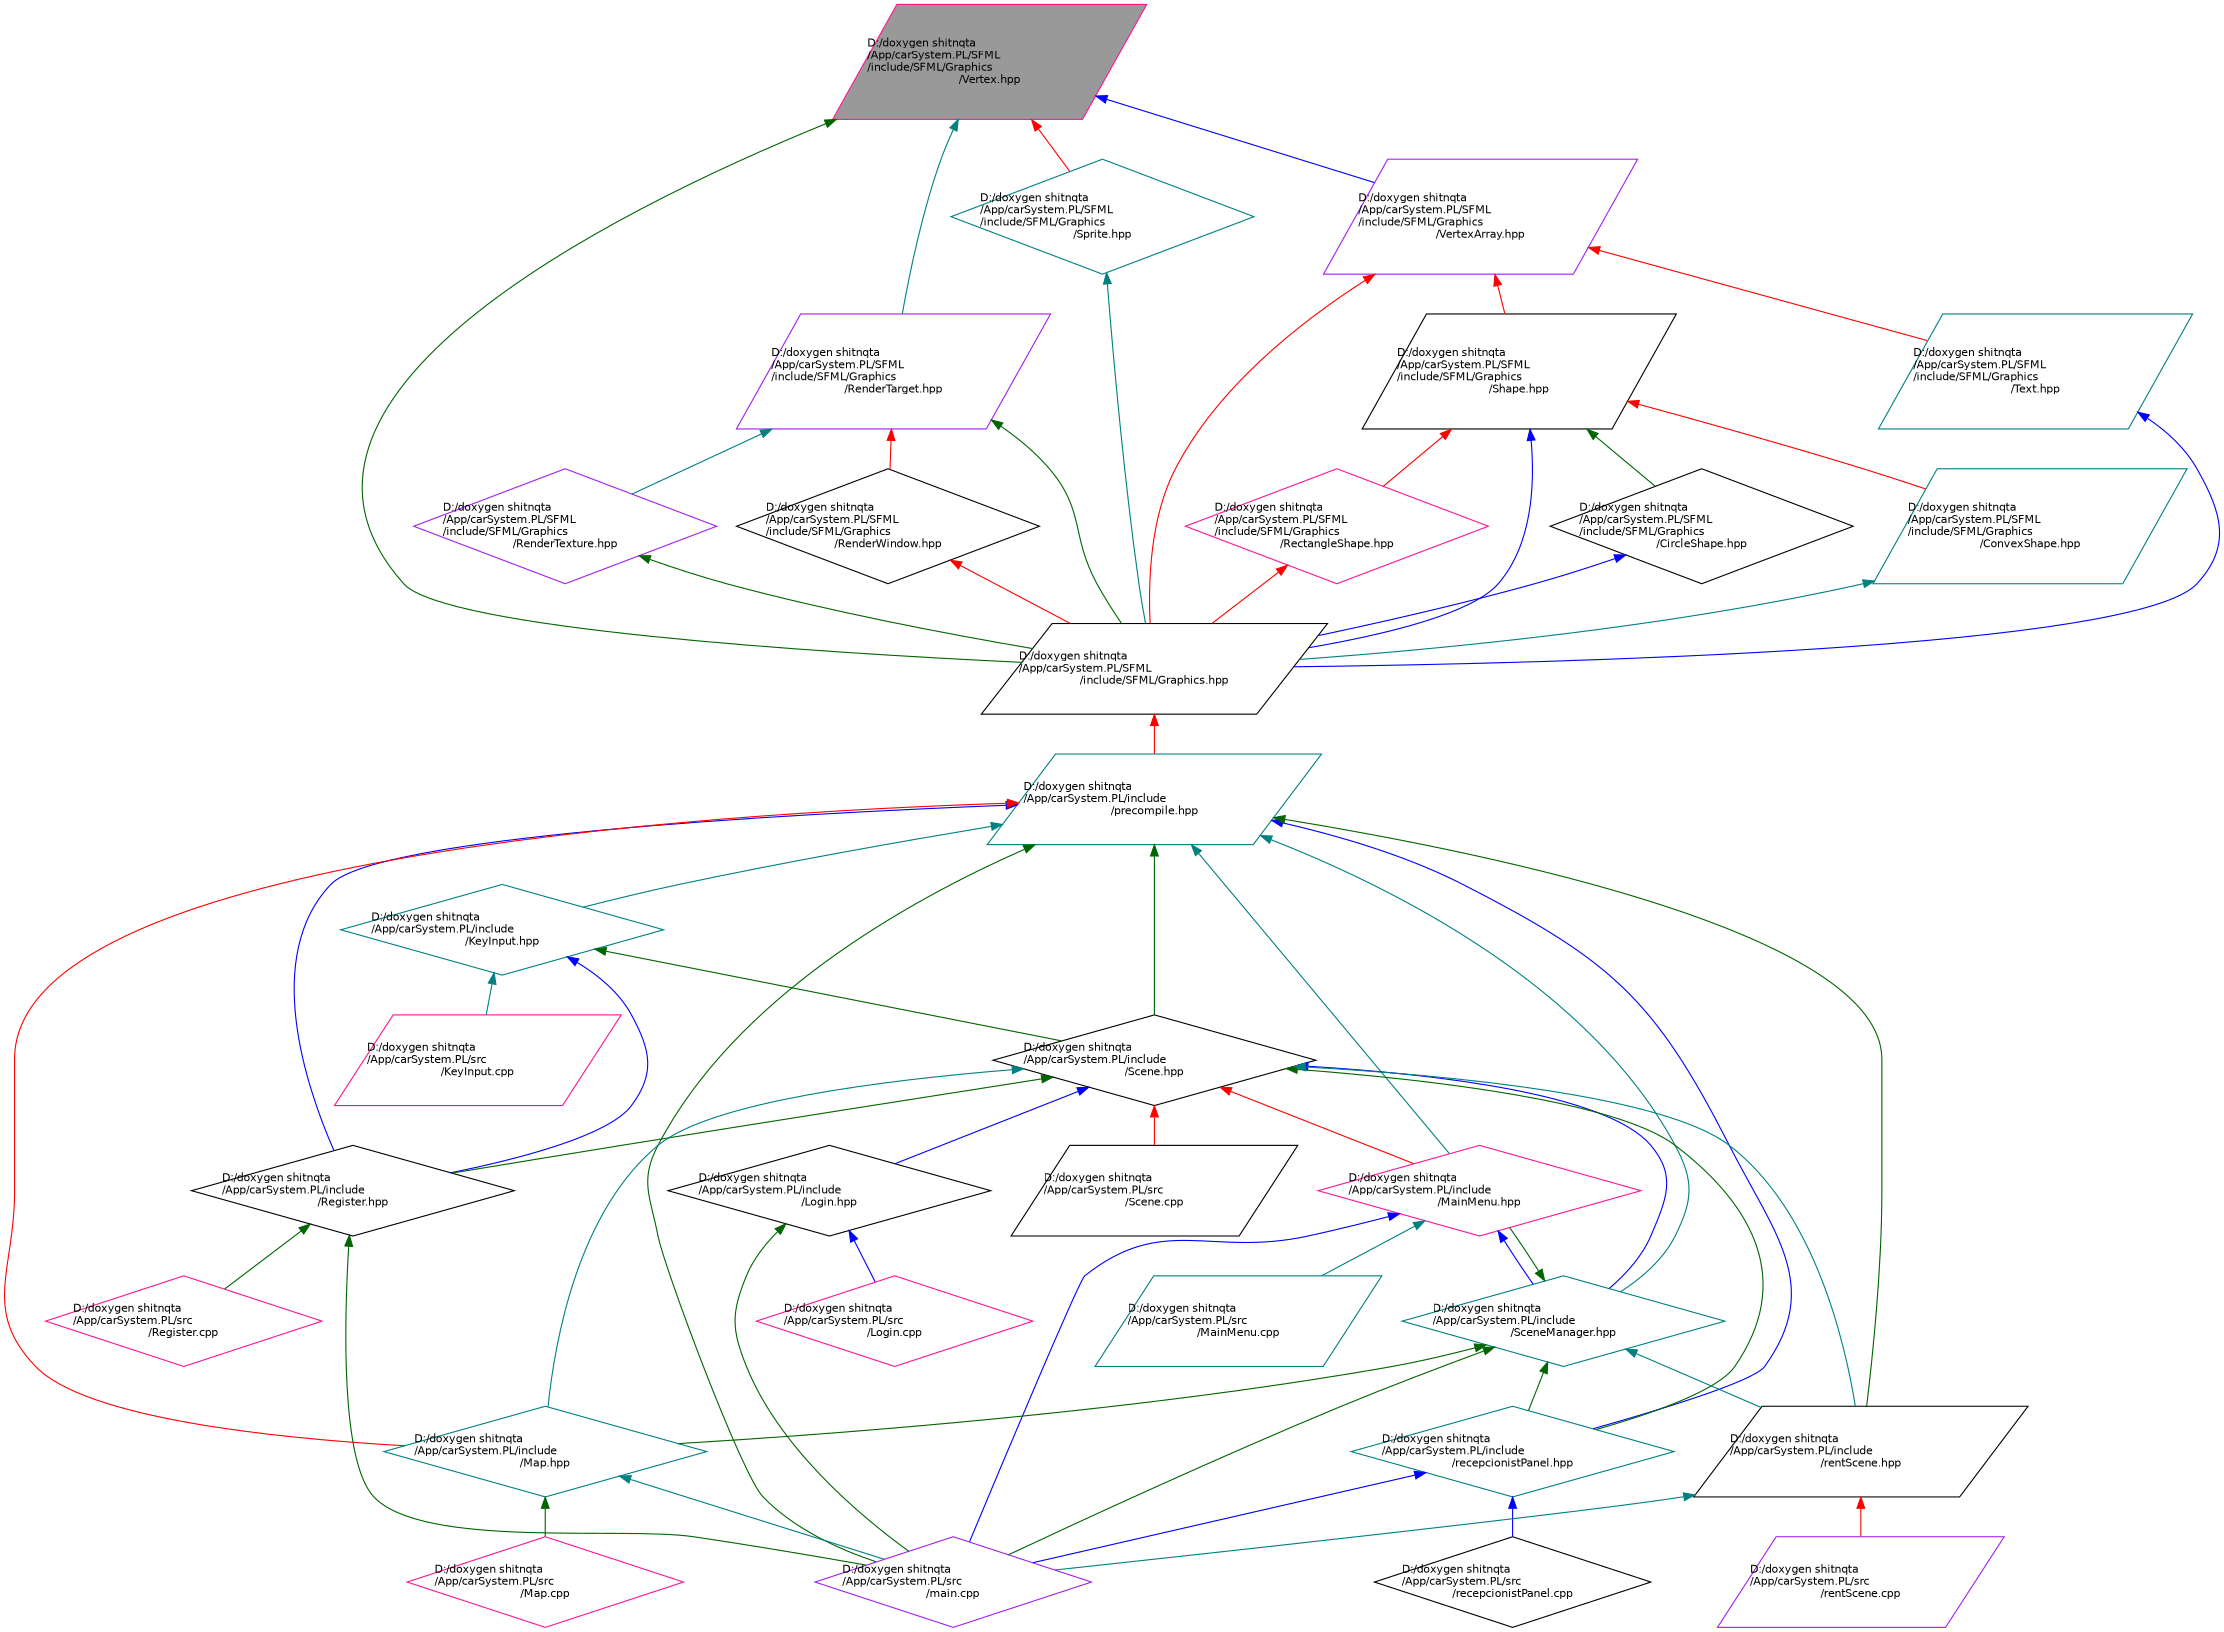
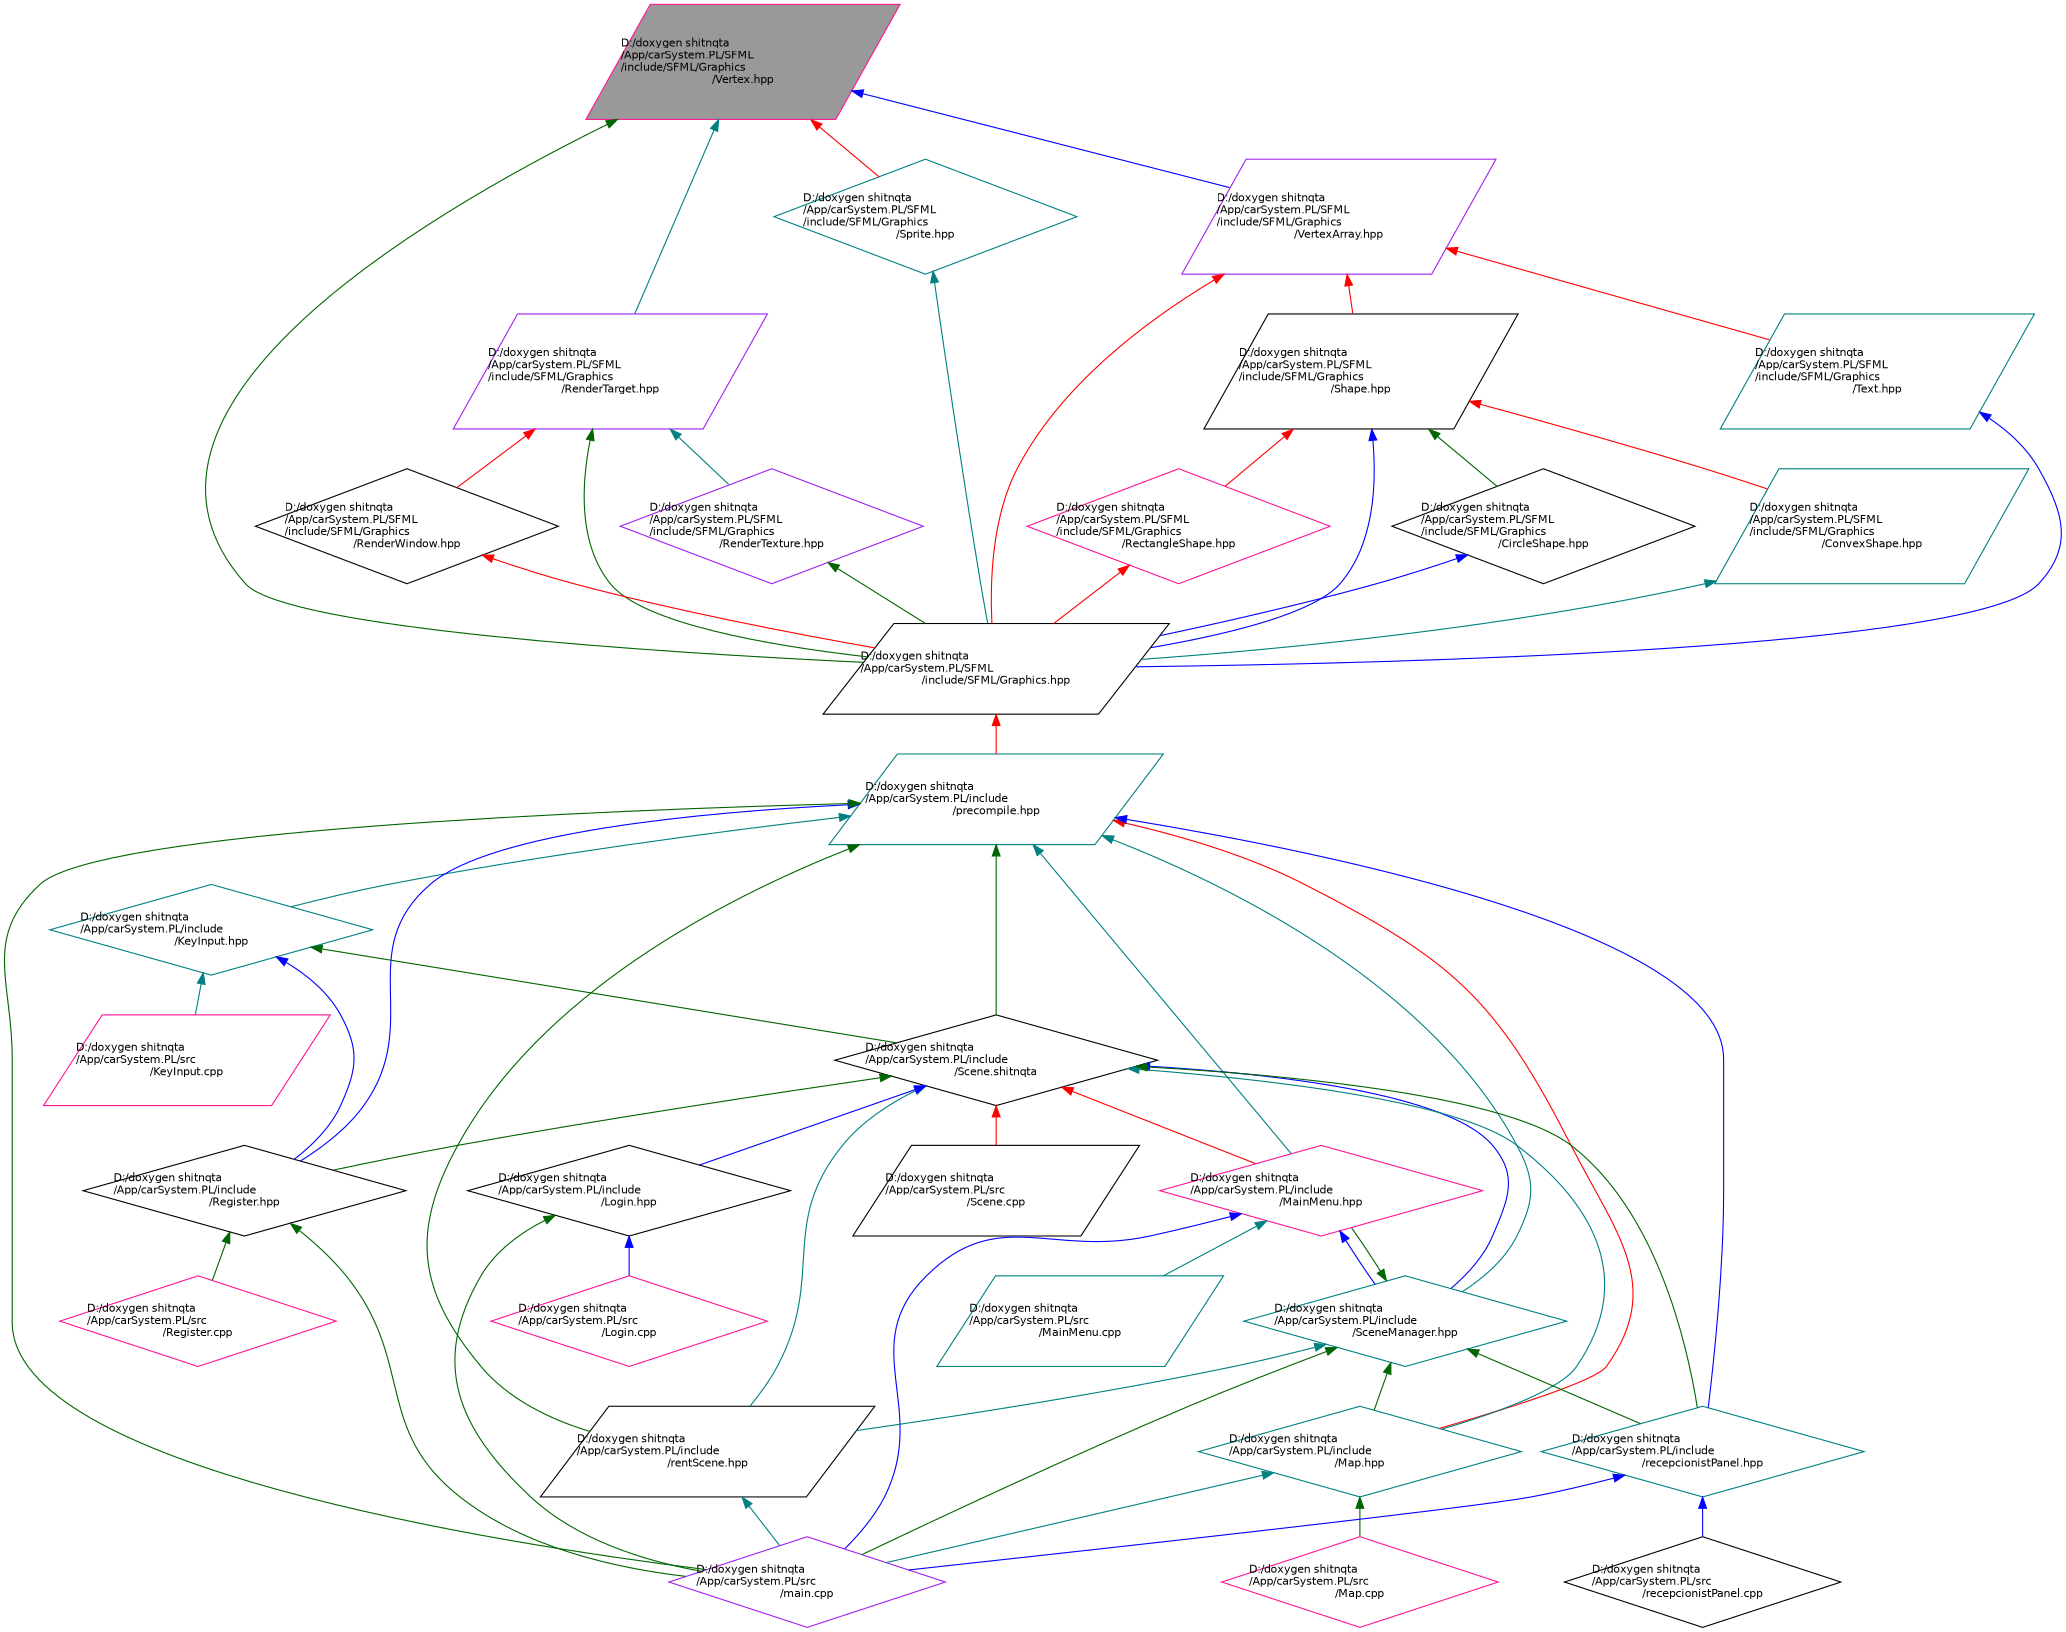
node "D:/doxygen shitnqta /App/carSystem.PL/include /Scene.hpp": label "D:/doxygen shitnqta /App/carSystem.PL/include /Scene.hpp" -> "D:/doxygen shitnqta /App/carSystem.PL/include /Scene.shitnqta"
node "D:/doxygen shitnqta /App/carSystem.PL/src /rentScene.cpp": removed
